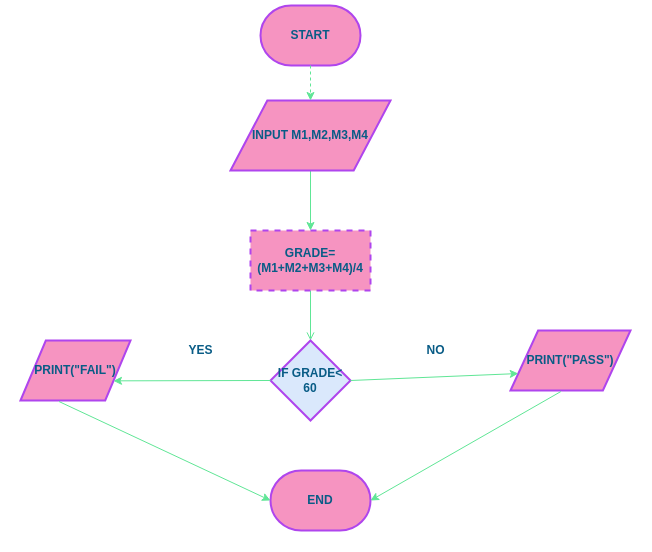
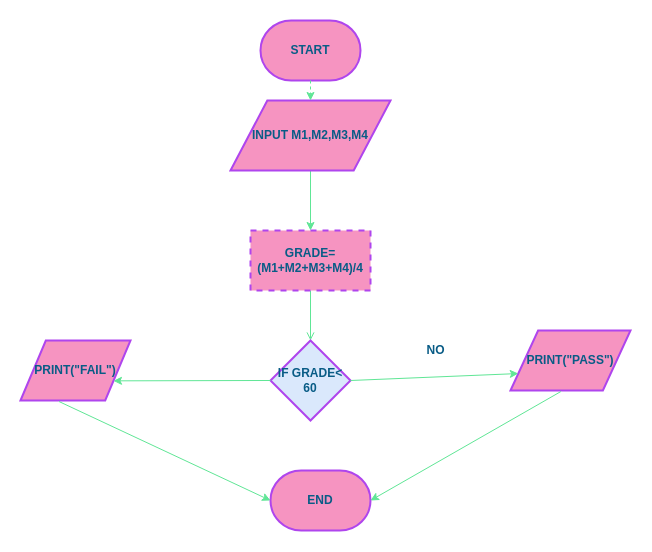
node "START": moved (311, 36) -> (311, 51)
node "YES": removed
